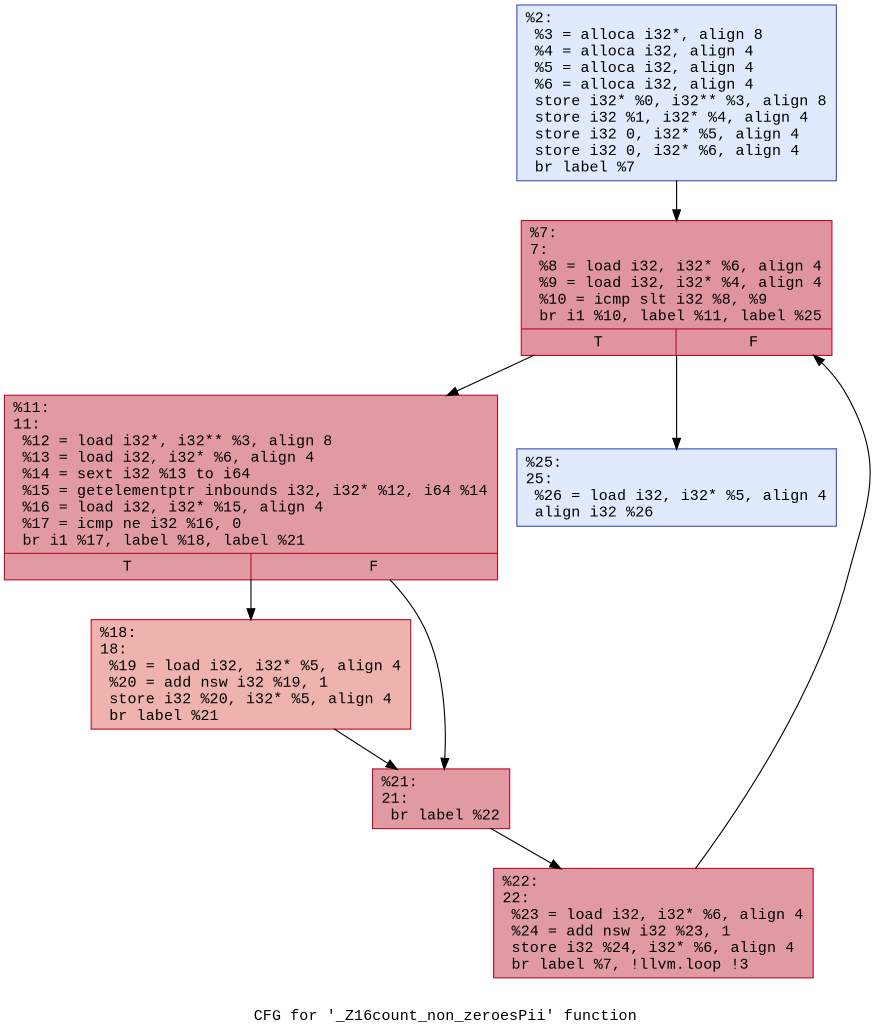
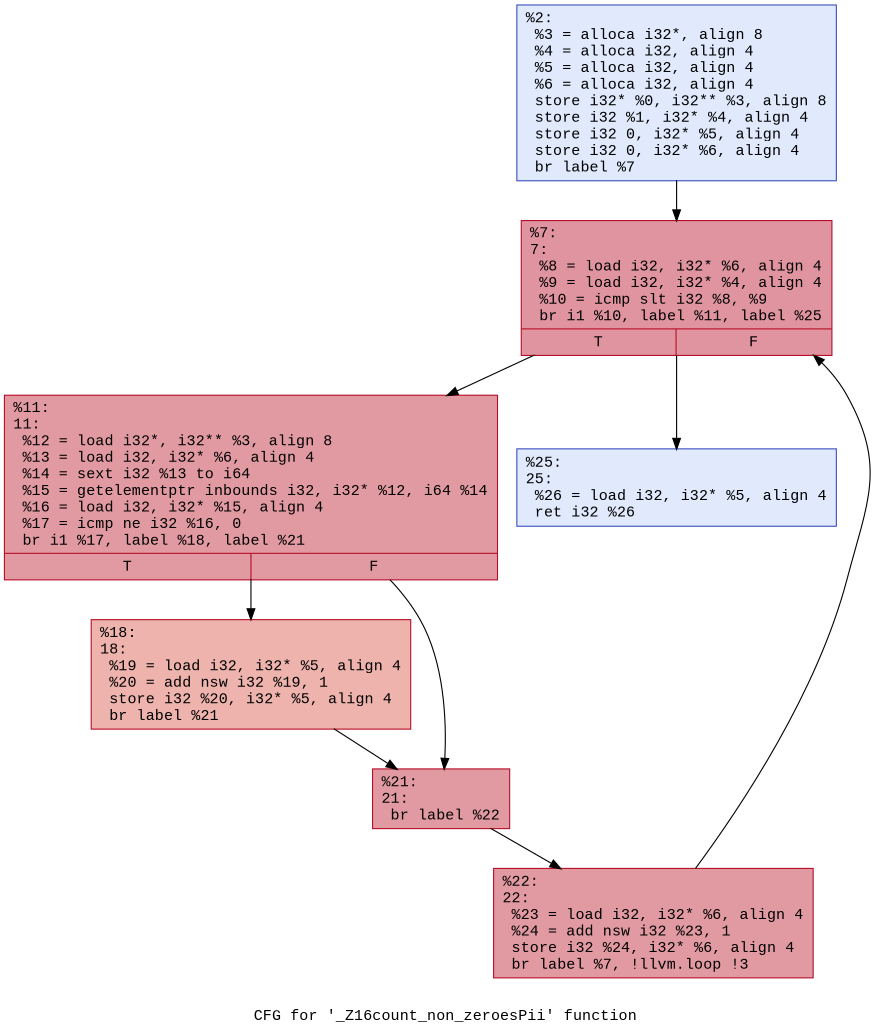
node "%25:": text "align i32 %26" -> "ret i32 %26"
